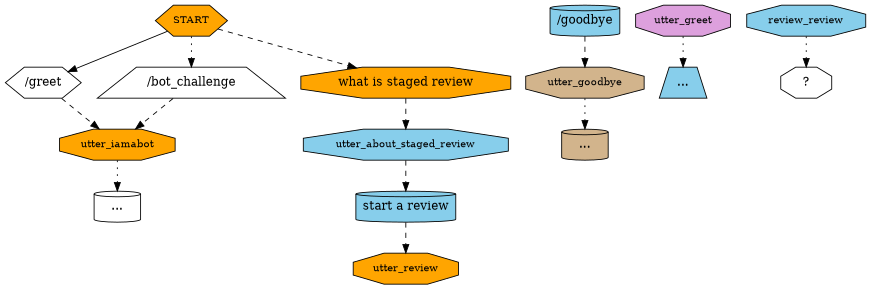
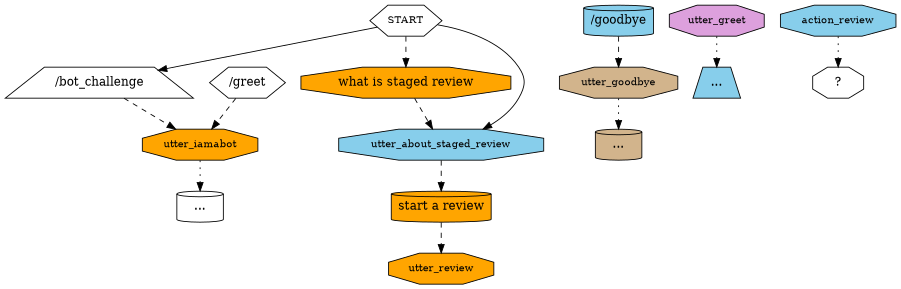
node "START": fillcolor orange -> white
node "review_review": label "review_review" -> "action_review"
edge "START" -> "/bot_challenge": style dotted -> solid
edge "START" -> "/greet": now "START" -> "utter_about_staged_review"
node "start a review": fillcolor skyblue -> orange
